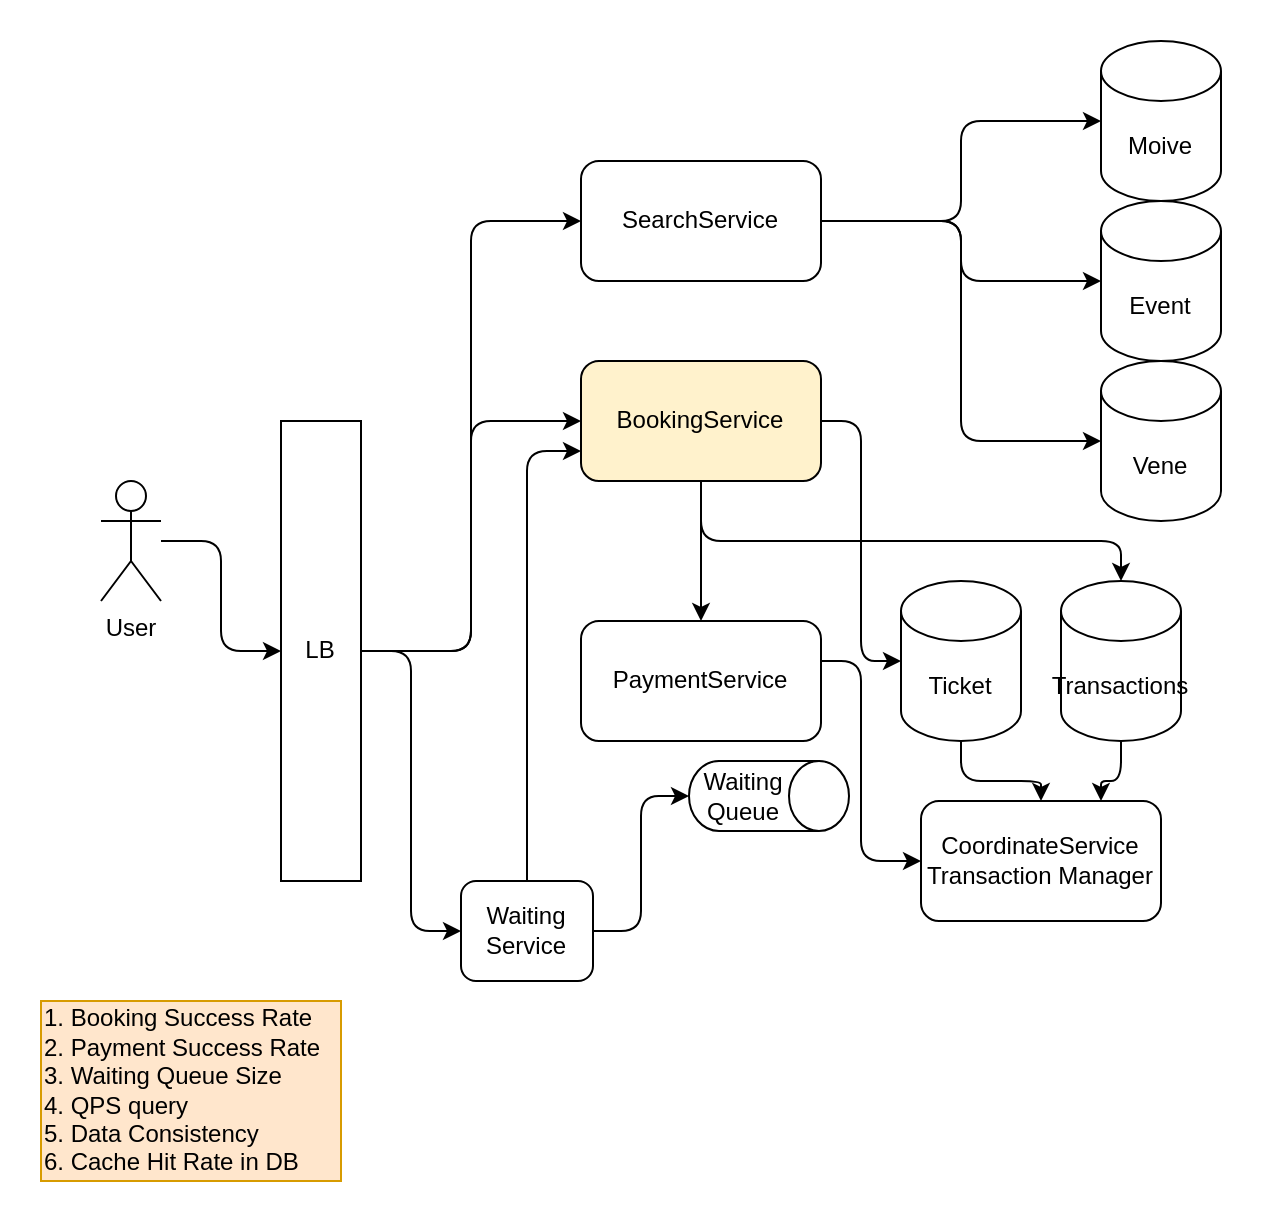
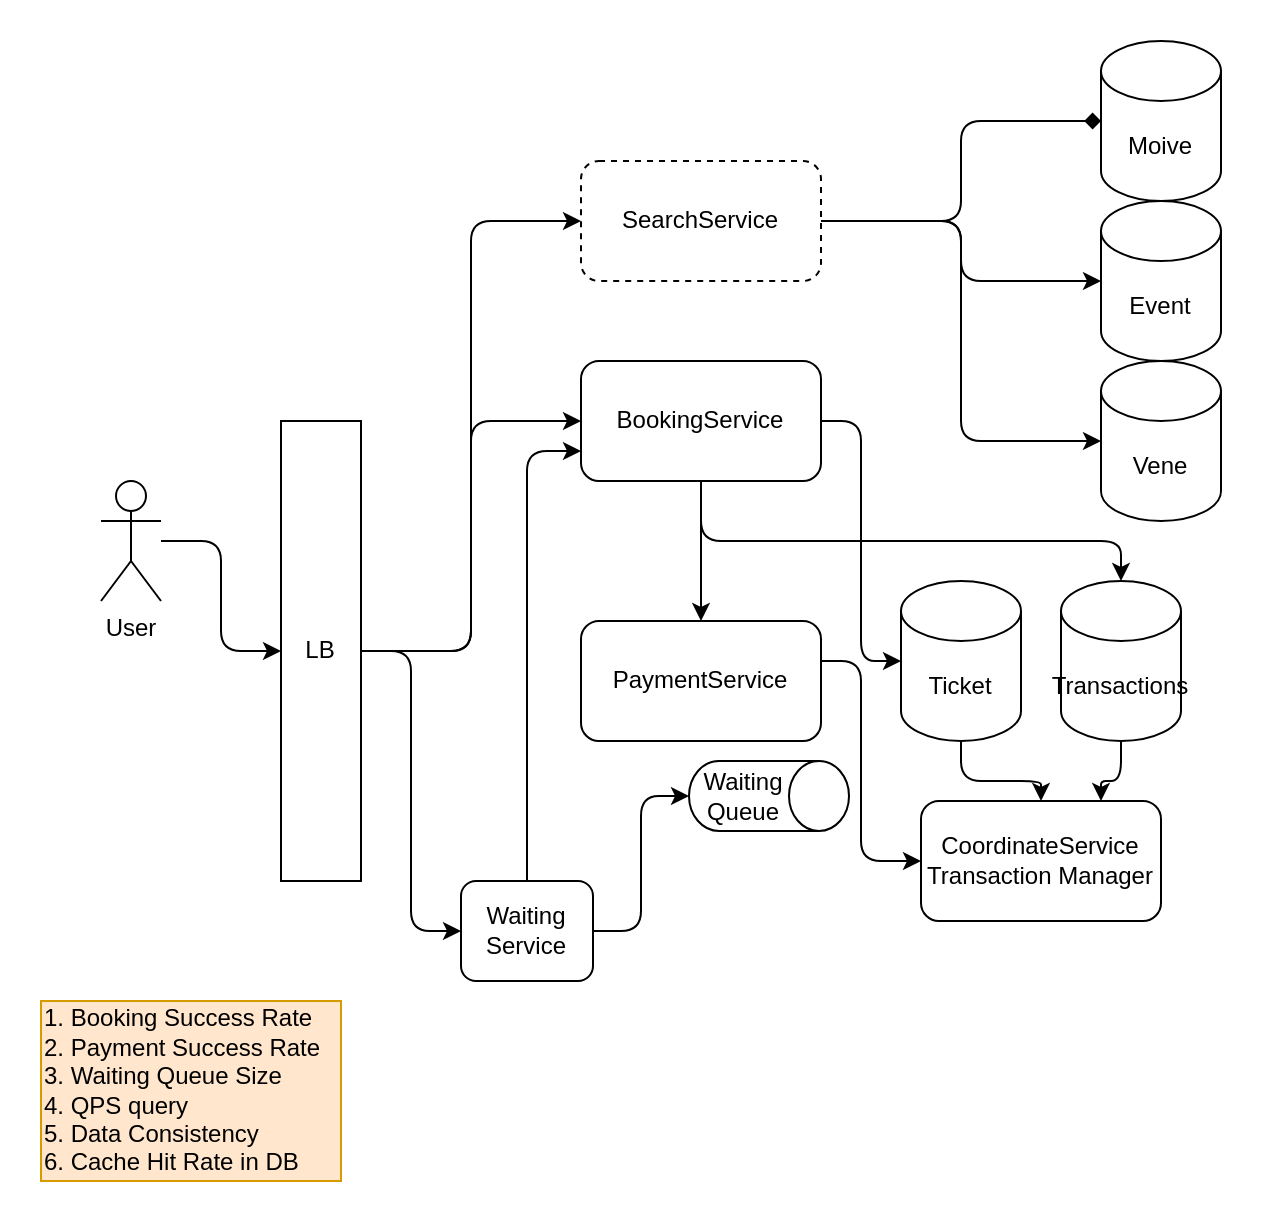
edge "SearchService" -> "Moive": arrowhead classic -> diamond
node "SearchService": style solid -> dashed
node "BookingService": fillcolor #fff2cc -> #ffffff
